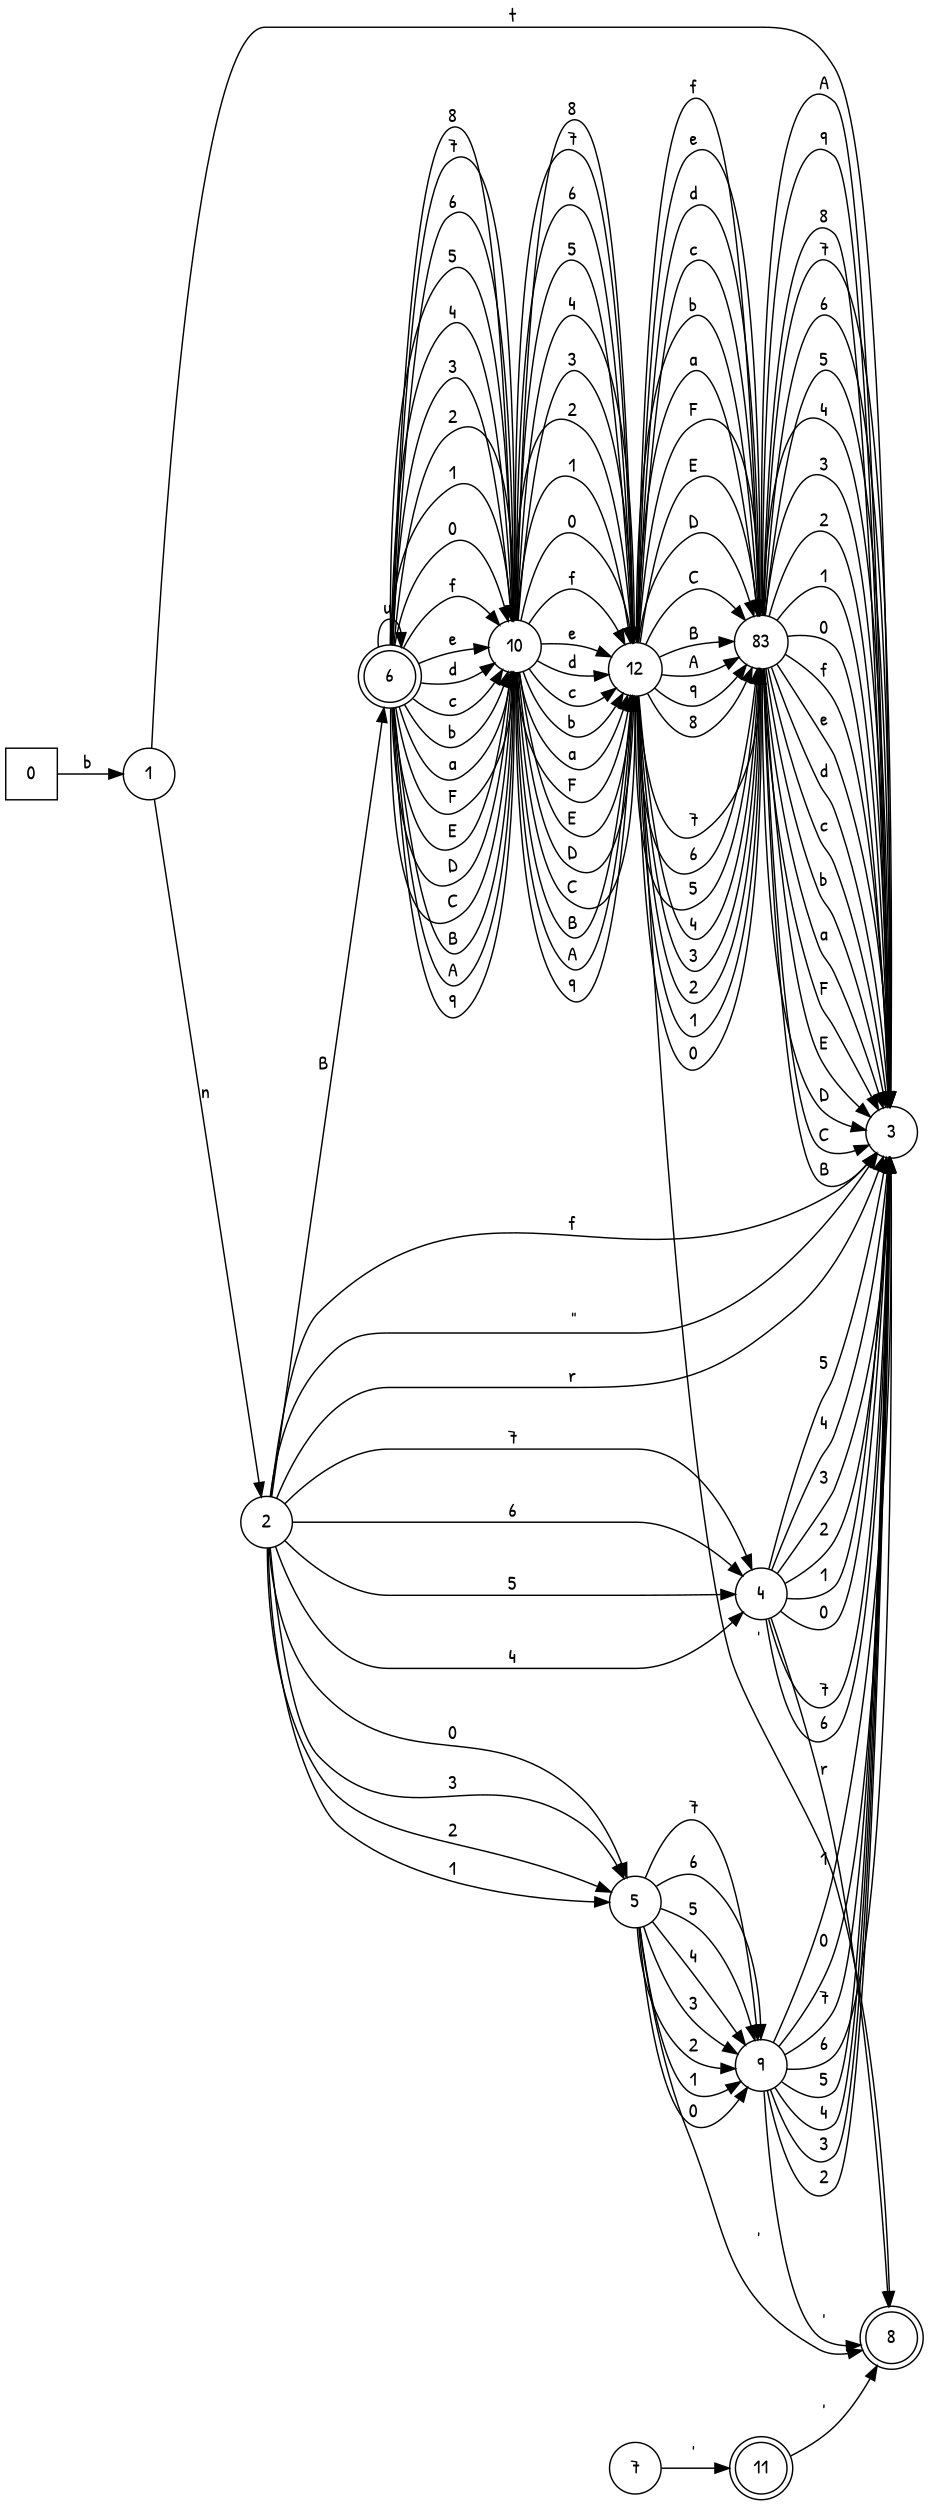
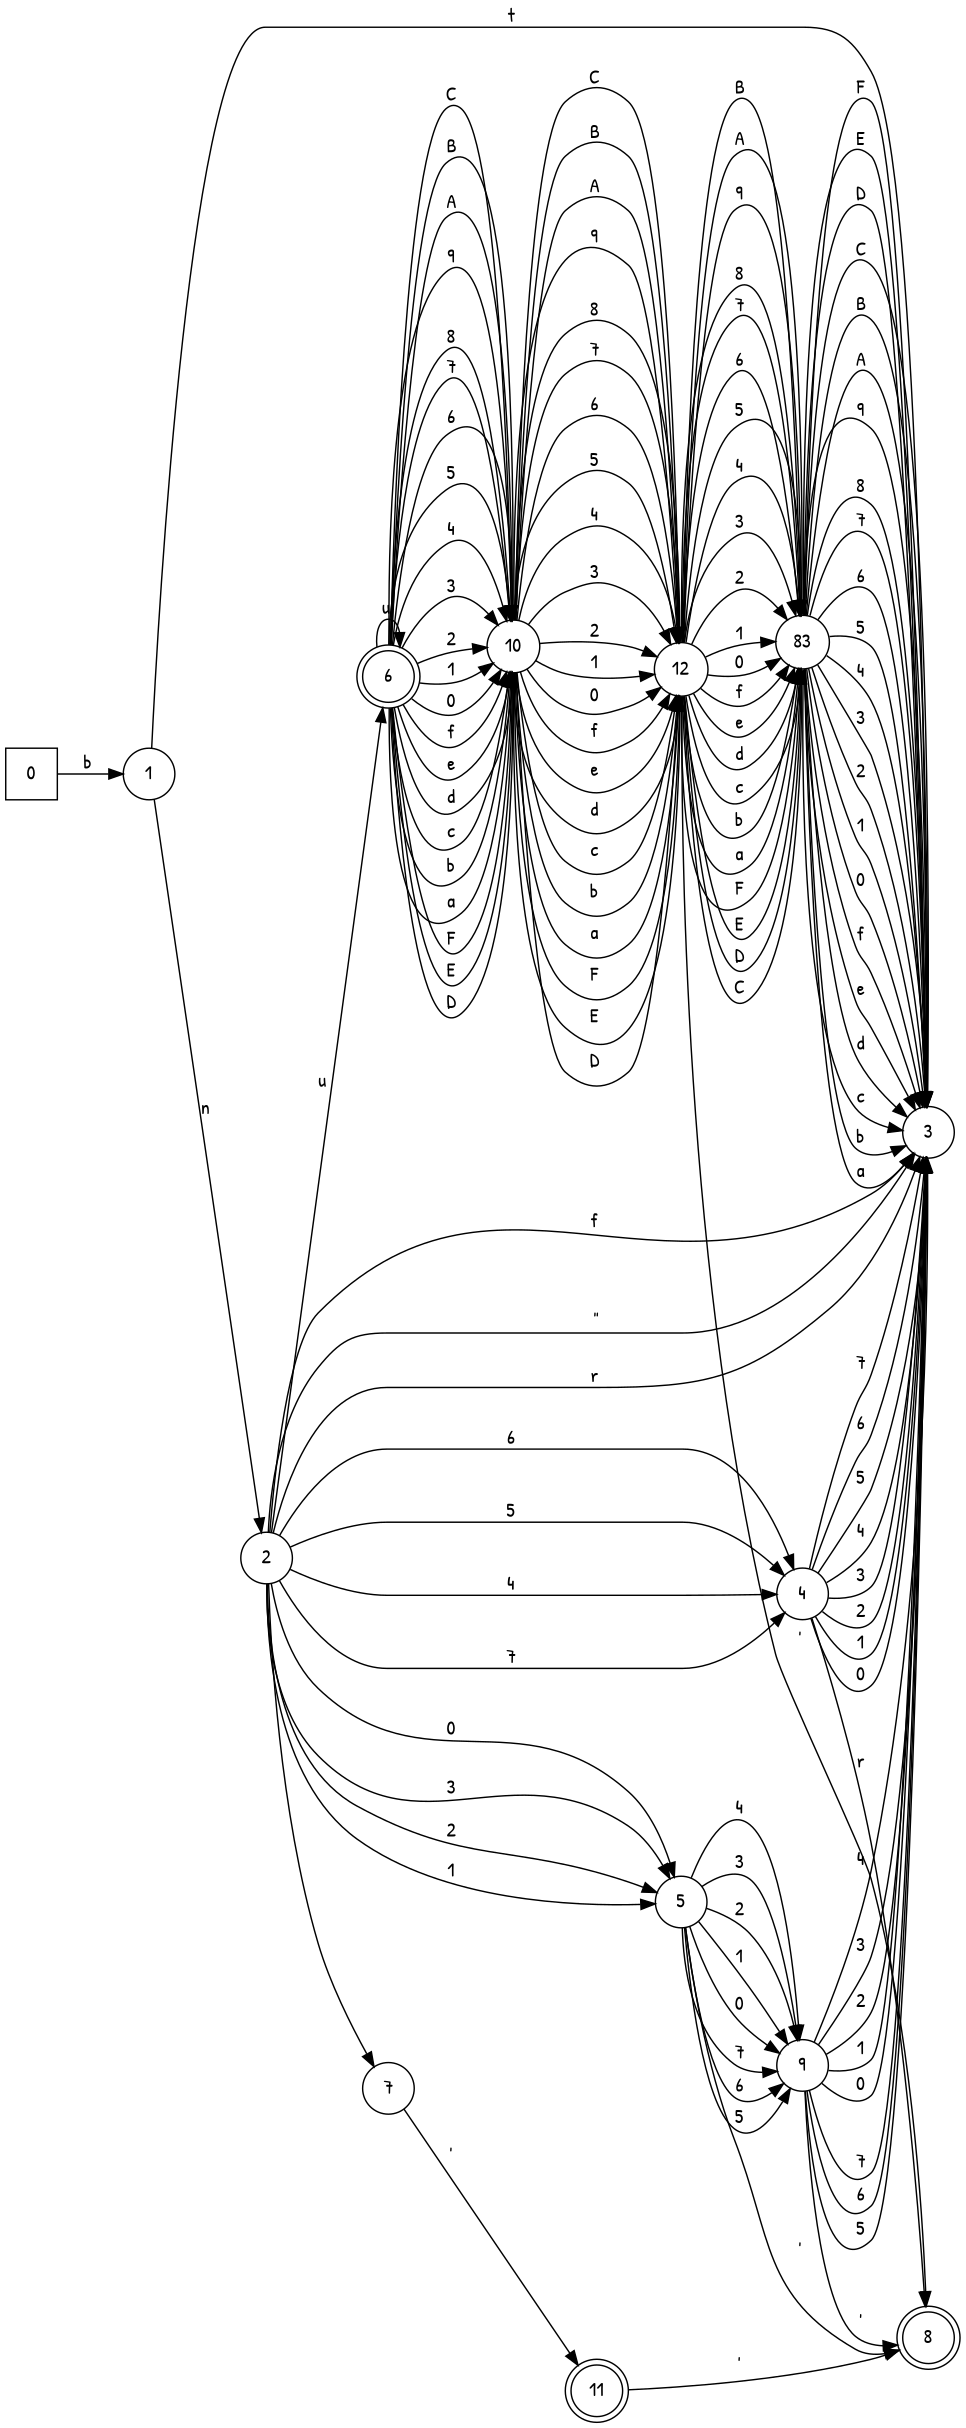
edge "2" -> "6": label "B " -> "u "
edge "2" -> "7": added
